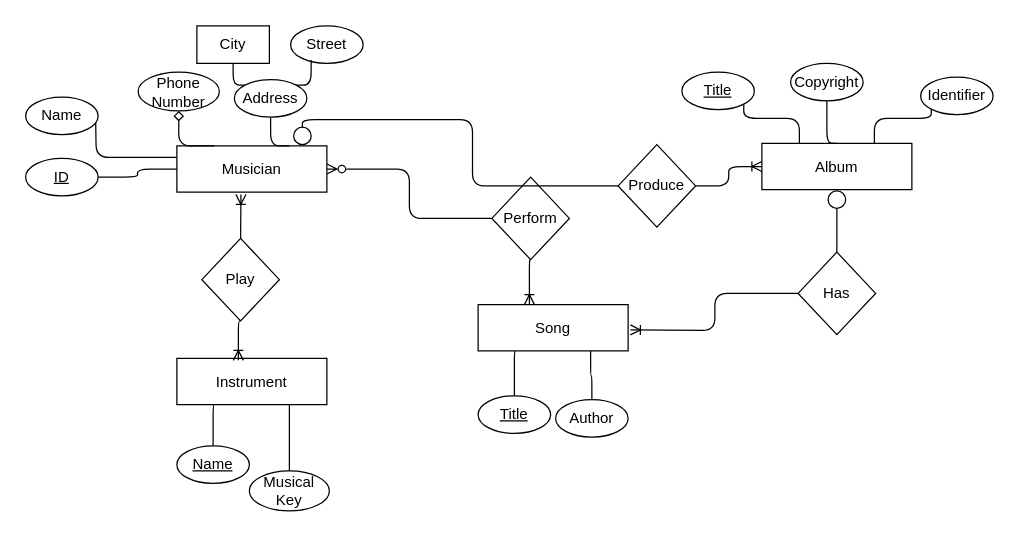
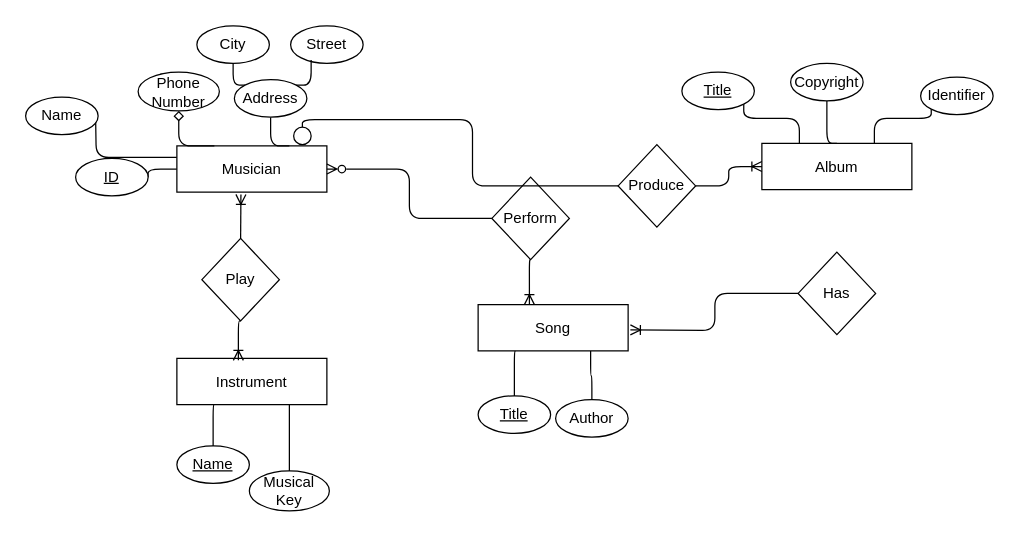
node "City": shape rectangle -> ellipse
node "ID": moved (62, 177) -> (112, 177)
edge "Has" -> "Album": removed
